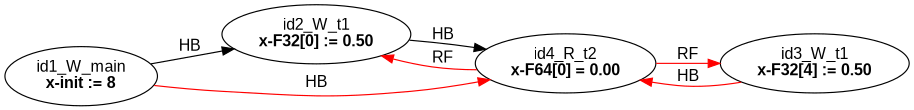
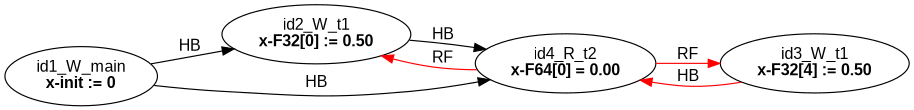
node "id1_W_main": text "x-init := 8" -> "x-init := 0"
edge "id1_W_main" -> "id4_R_t2": color red -> black
